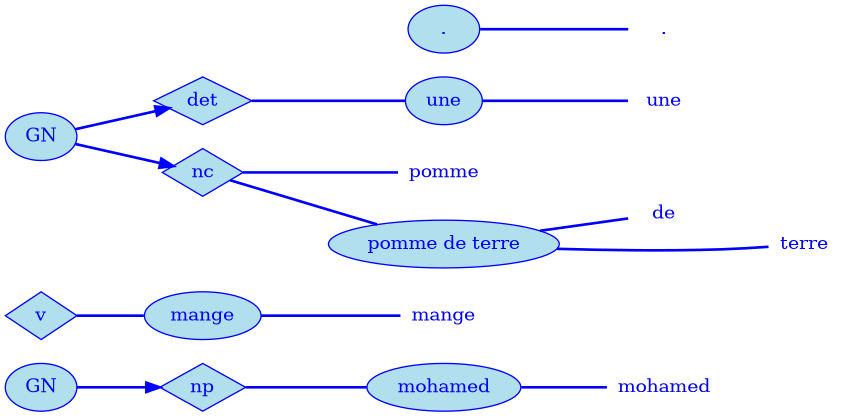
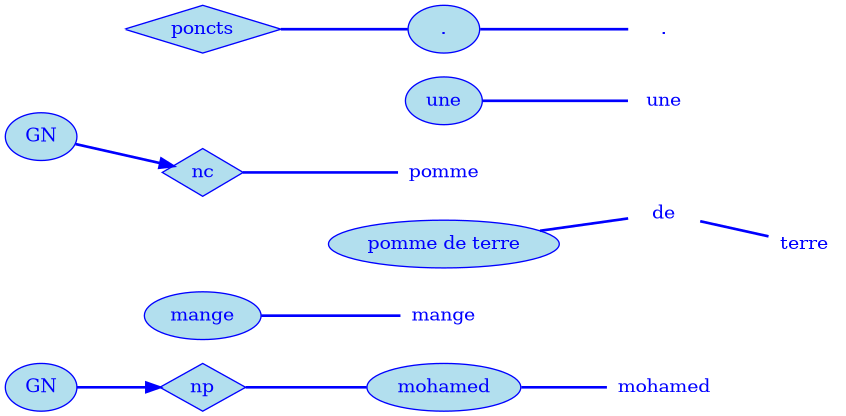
node "poncts": added
node "det": removed
edge "nc" -- "pomme de terre": removed
edge "pomme de terre" -- "terre": now "de" -- "terre"
node "v": removed
